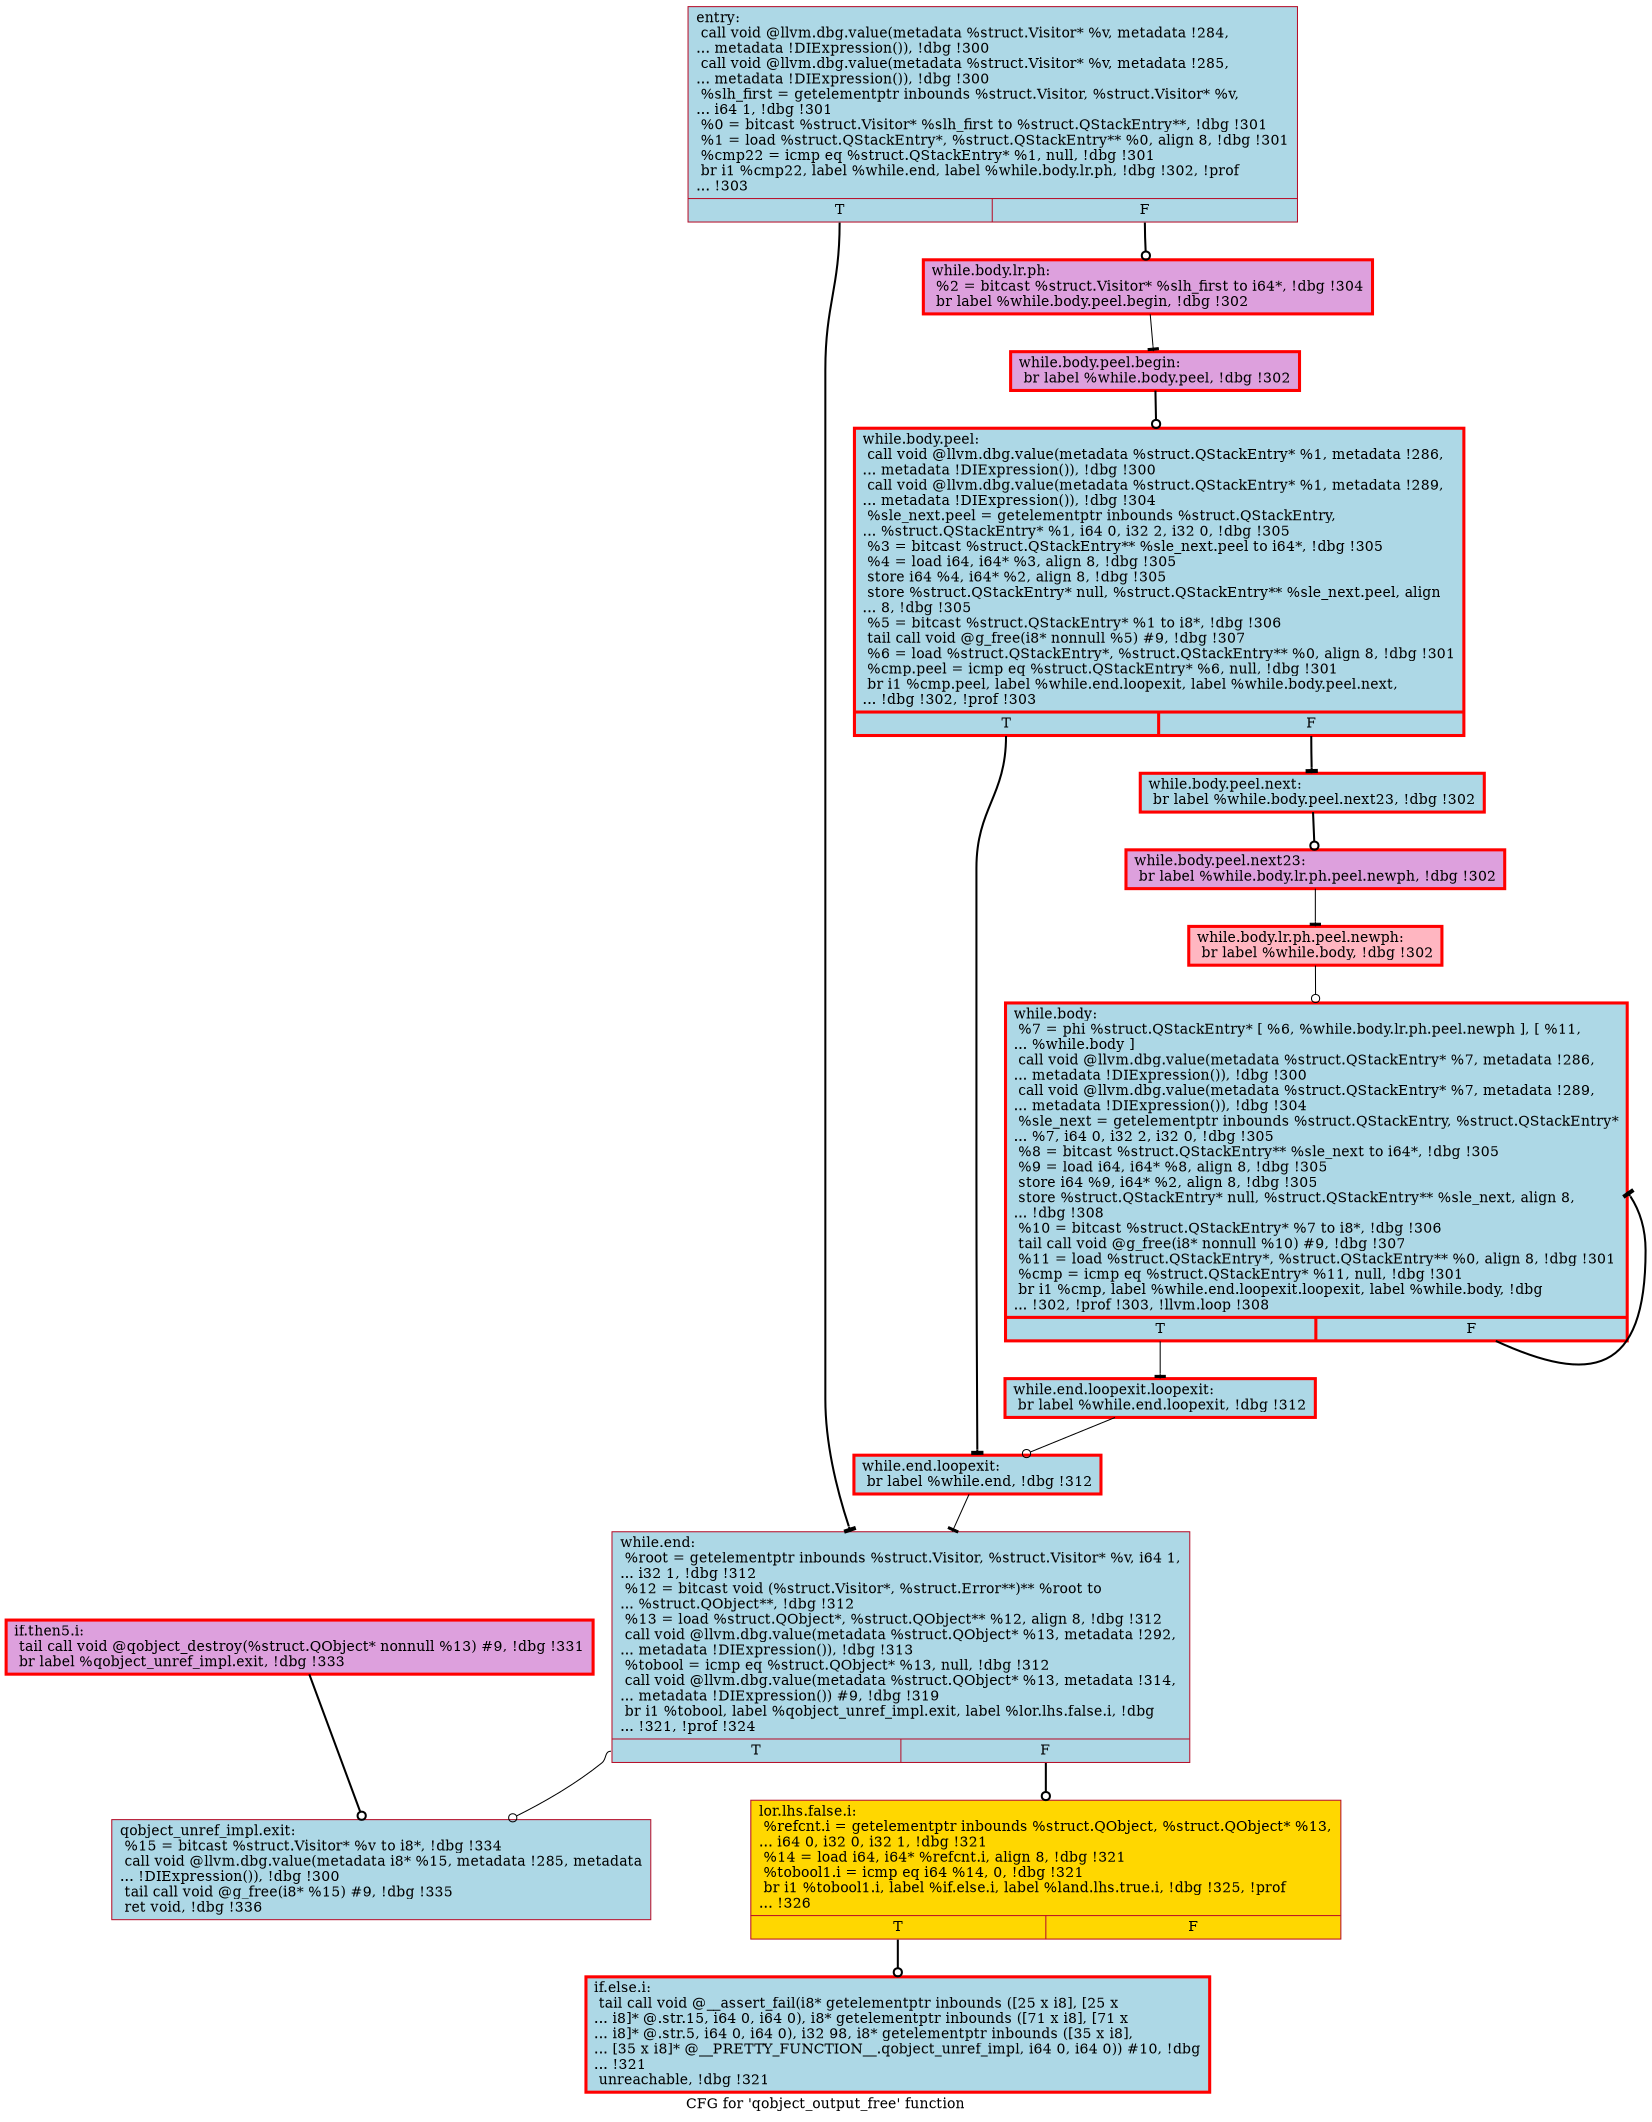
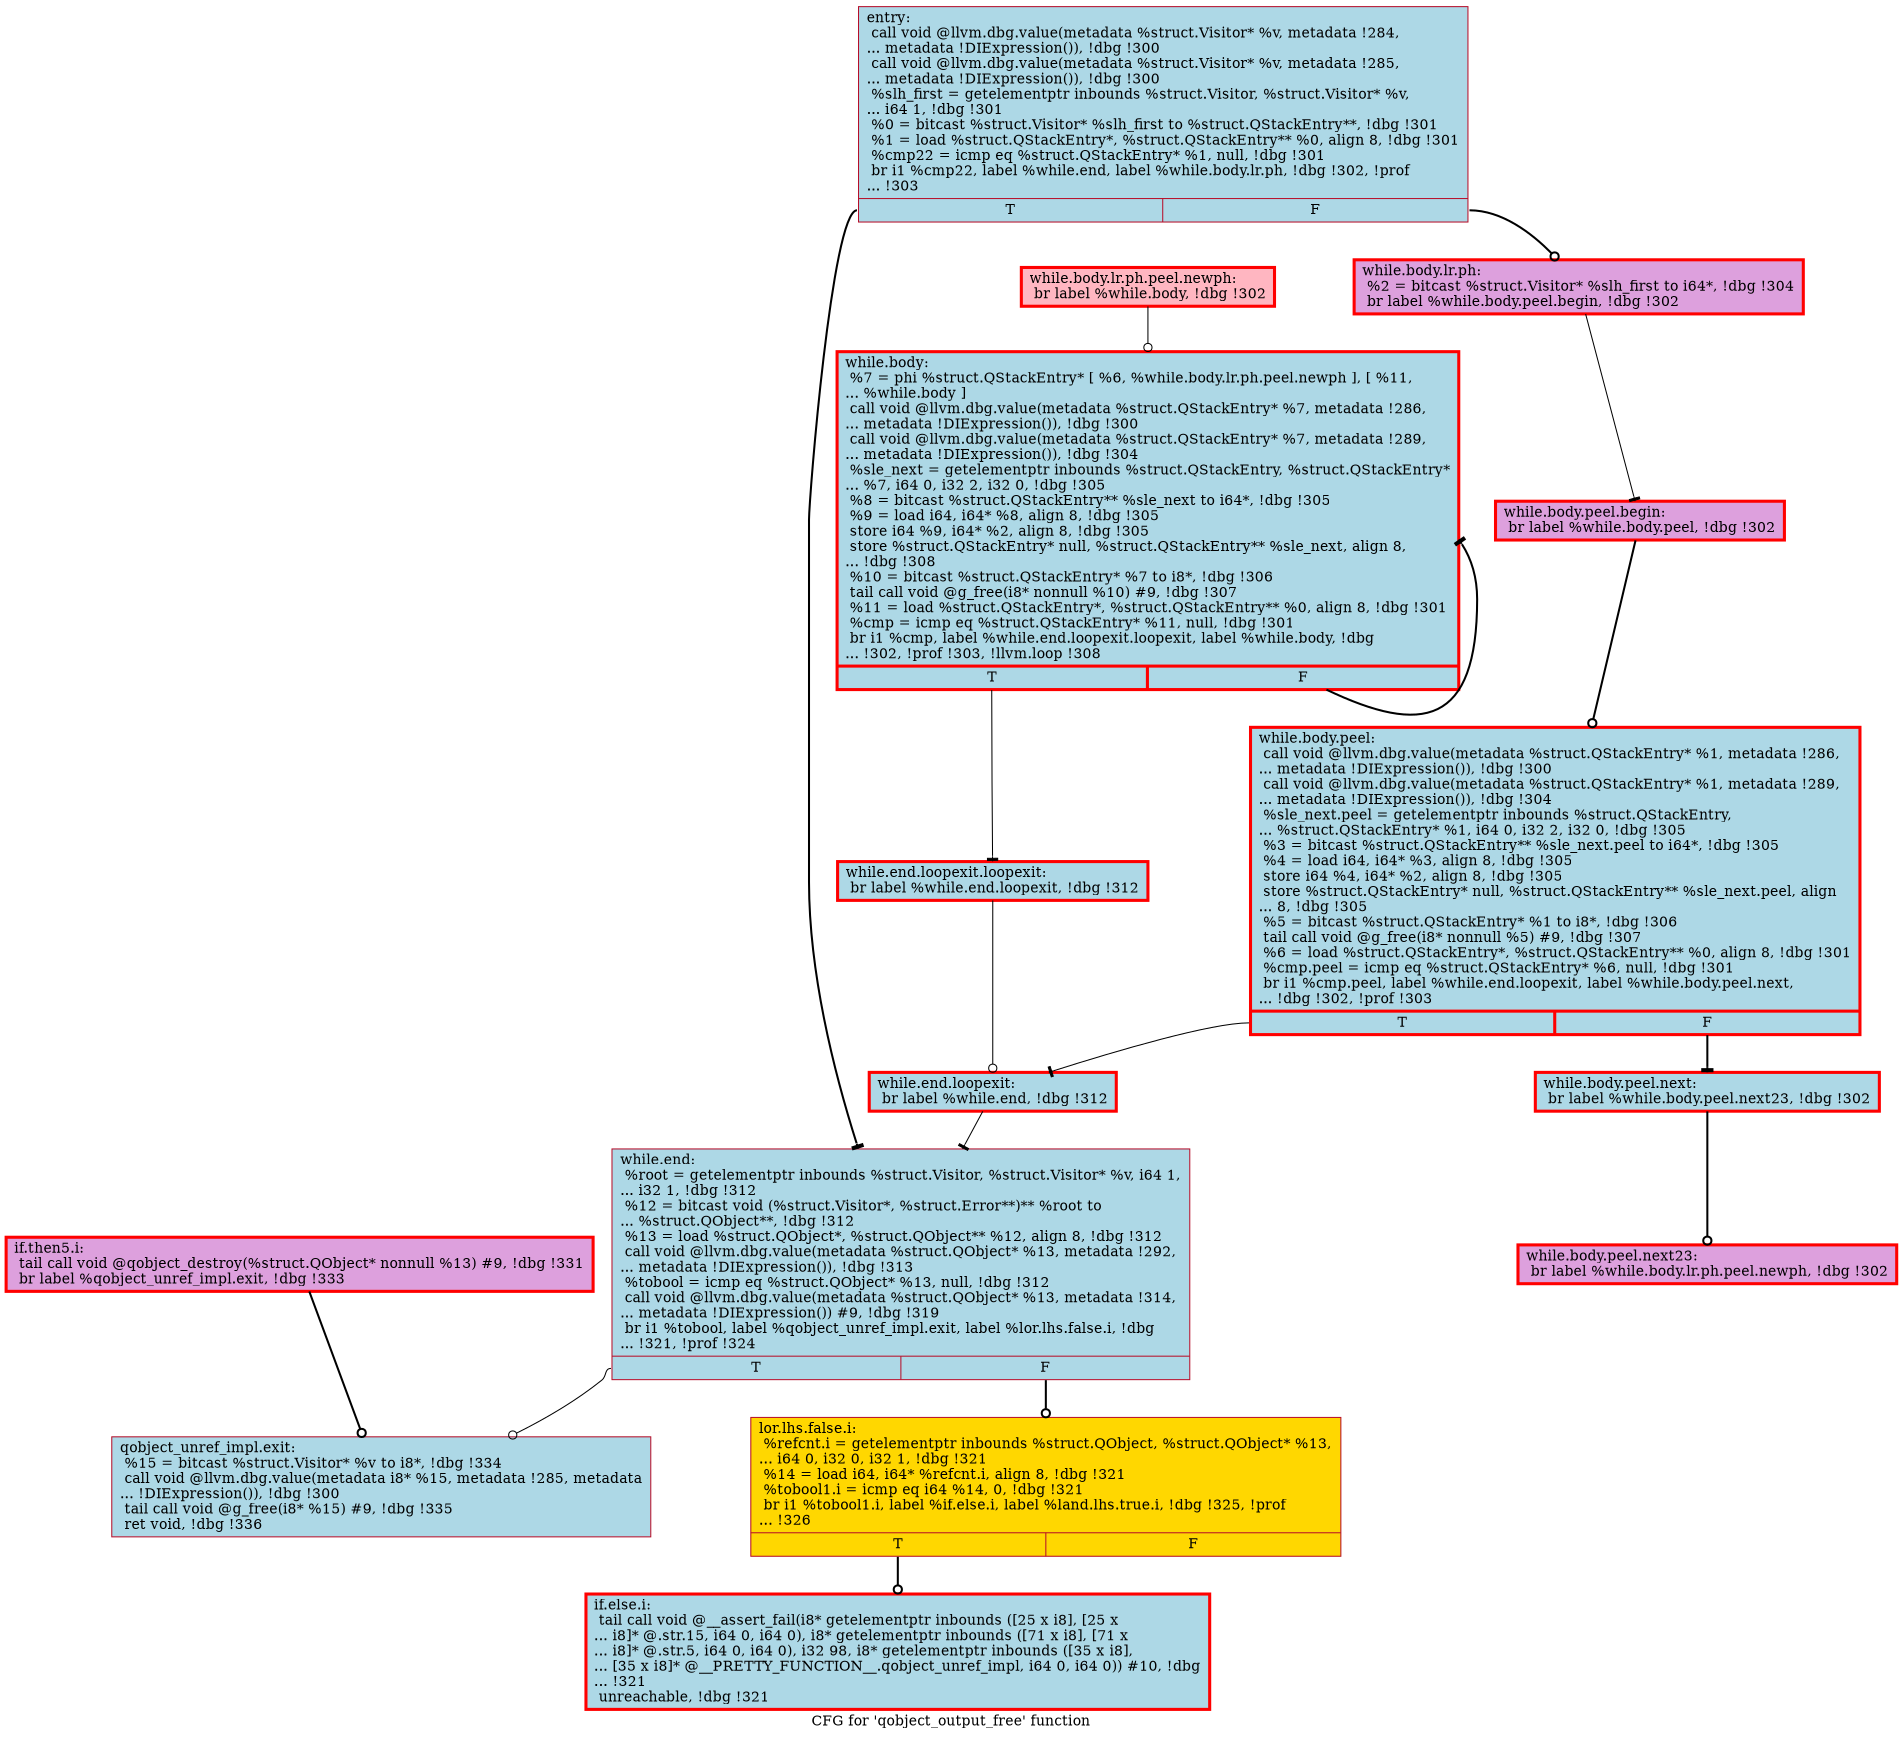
edge "while.body.peel.next23:" -> "while.body.lr.ph.peel.newph:": removed
edge "while.body.peel:" -> "while.end.loopexit:": style bold -> solid
